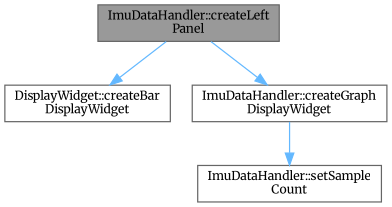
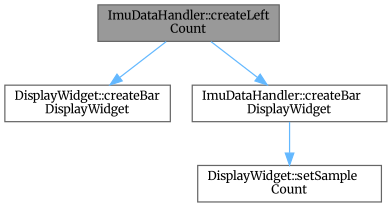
node "ImuDataHandler::createLeft Panel": label "ImuDataHandler::createLeft Panel" -> "ImuDataHandler::createLeft Count"
node "ImuDataHandler::createGraph DisplayWidget": label "ImuDataHandler::createGraph DisplayWidget" -> "ImuDataHandler::createBar DisplayWidget"
node "ImuDataHandler::setSample Count": label "ImuDataHandler::setSample Count" -> "DisplayWidget::setSample Count"
